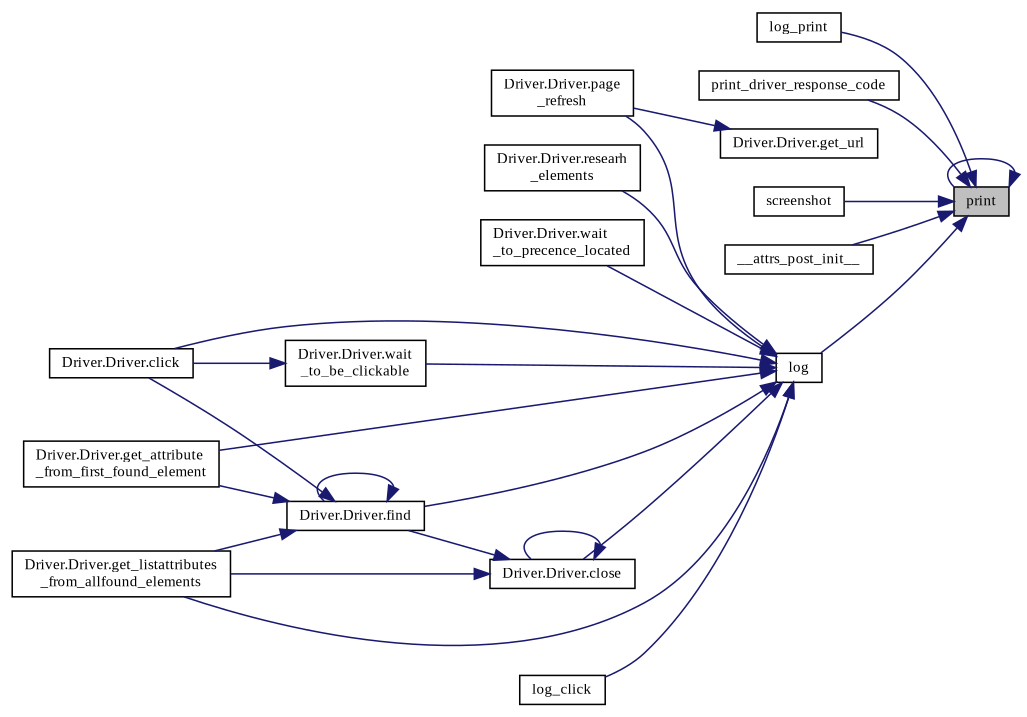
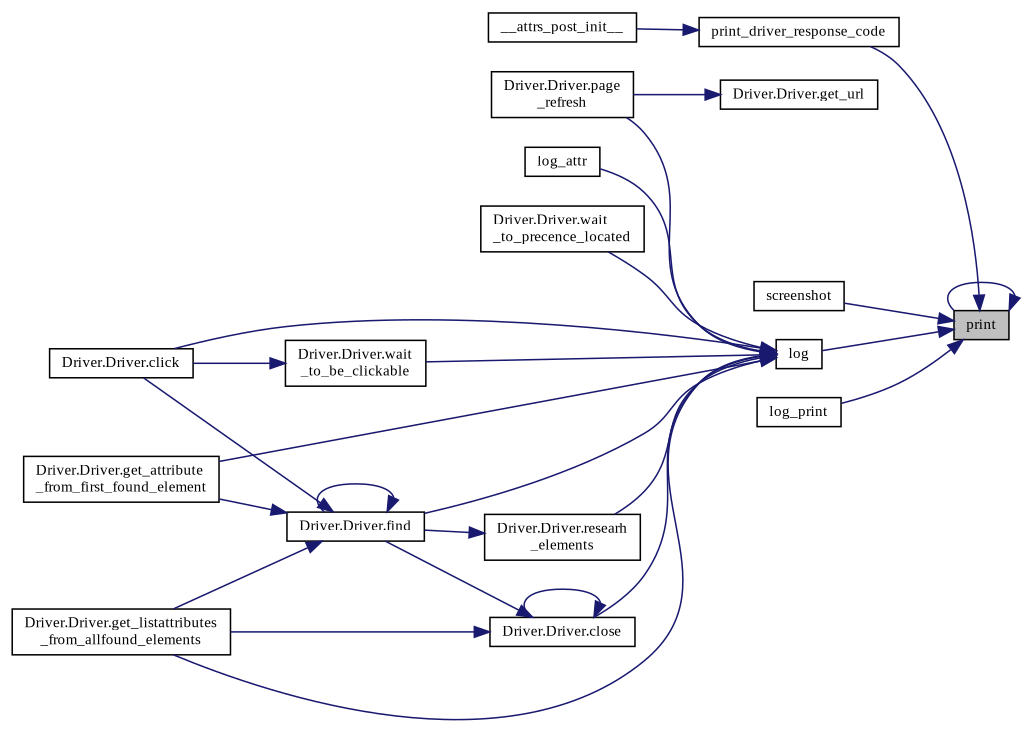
edge "__attrs_post_init__" -> "print": now "__attrs_post_init__" -> "print_driver_response_code"
edge "Driver.Driver.find" -> "Driver.Driver.researh _elements": added
node "log_click": label "log_click" -> "log_attr"
